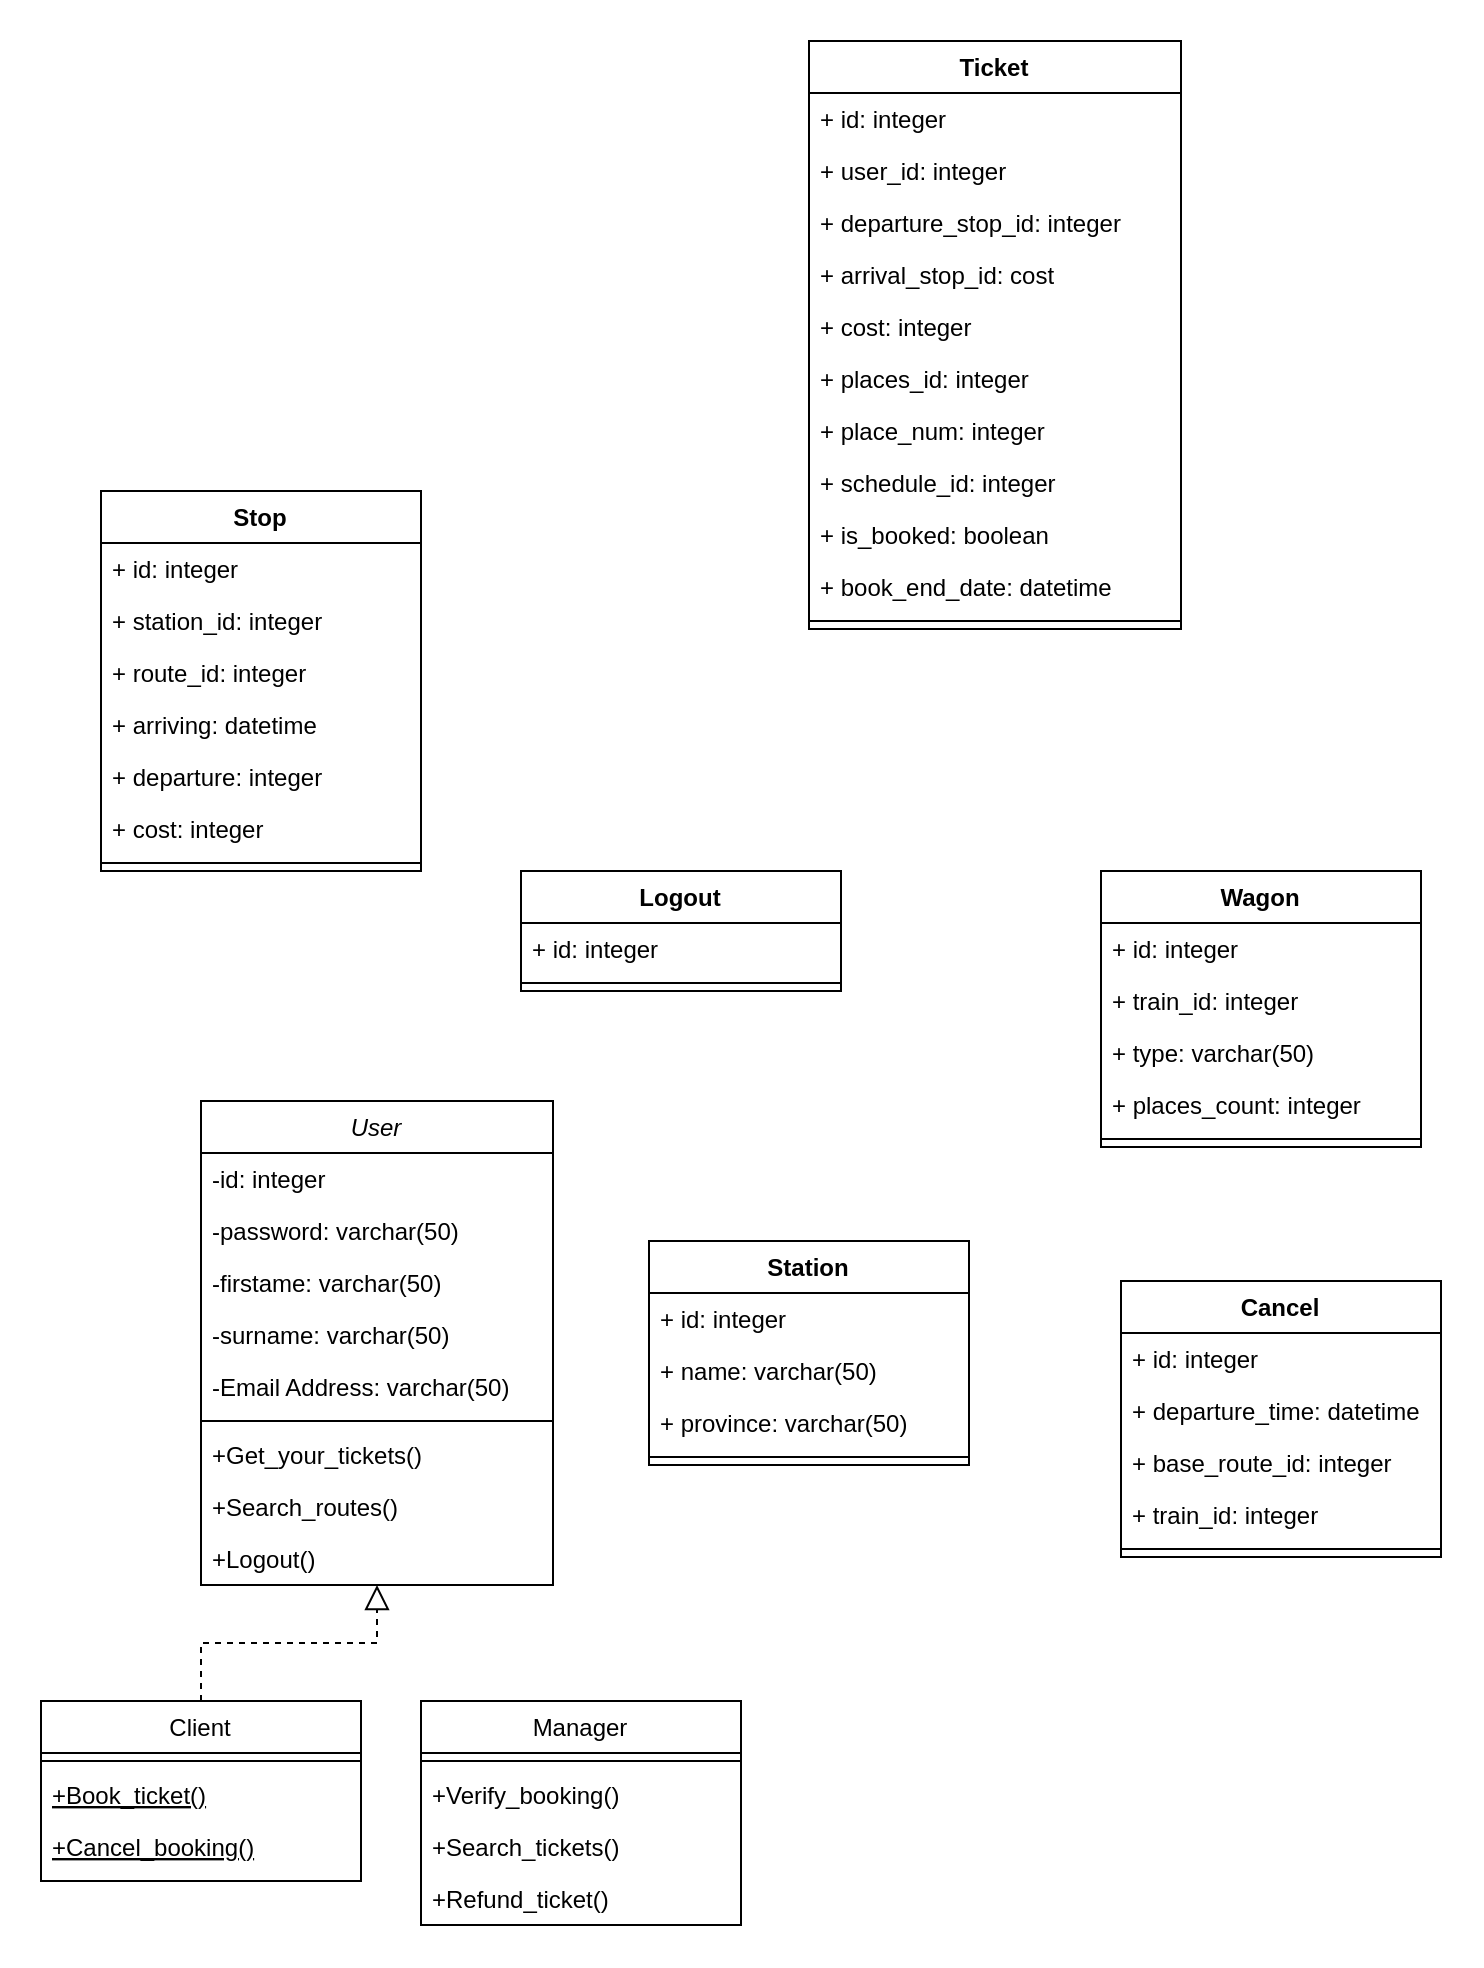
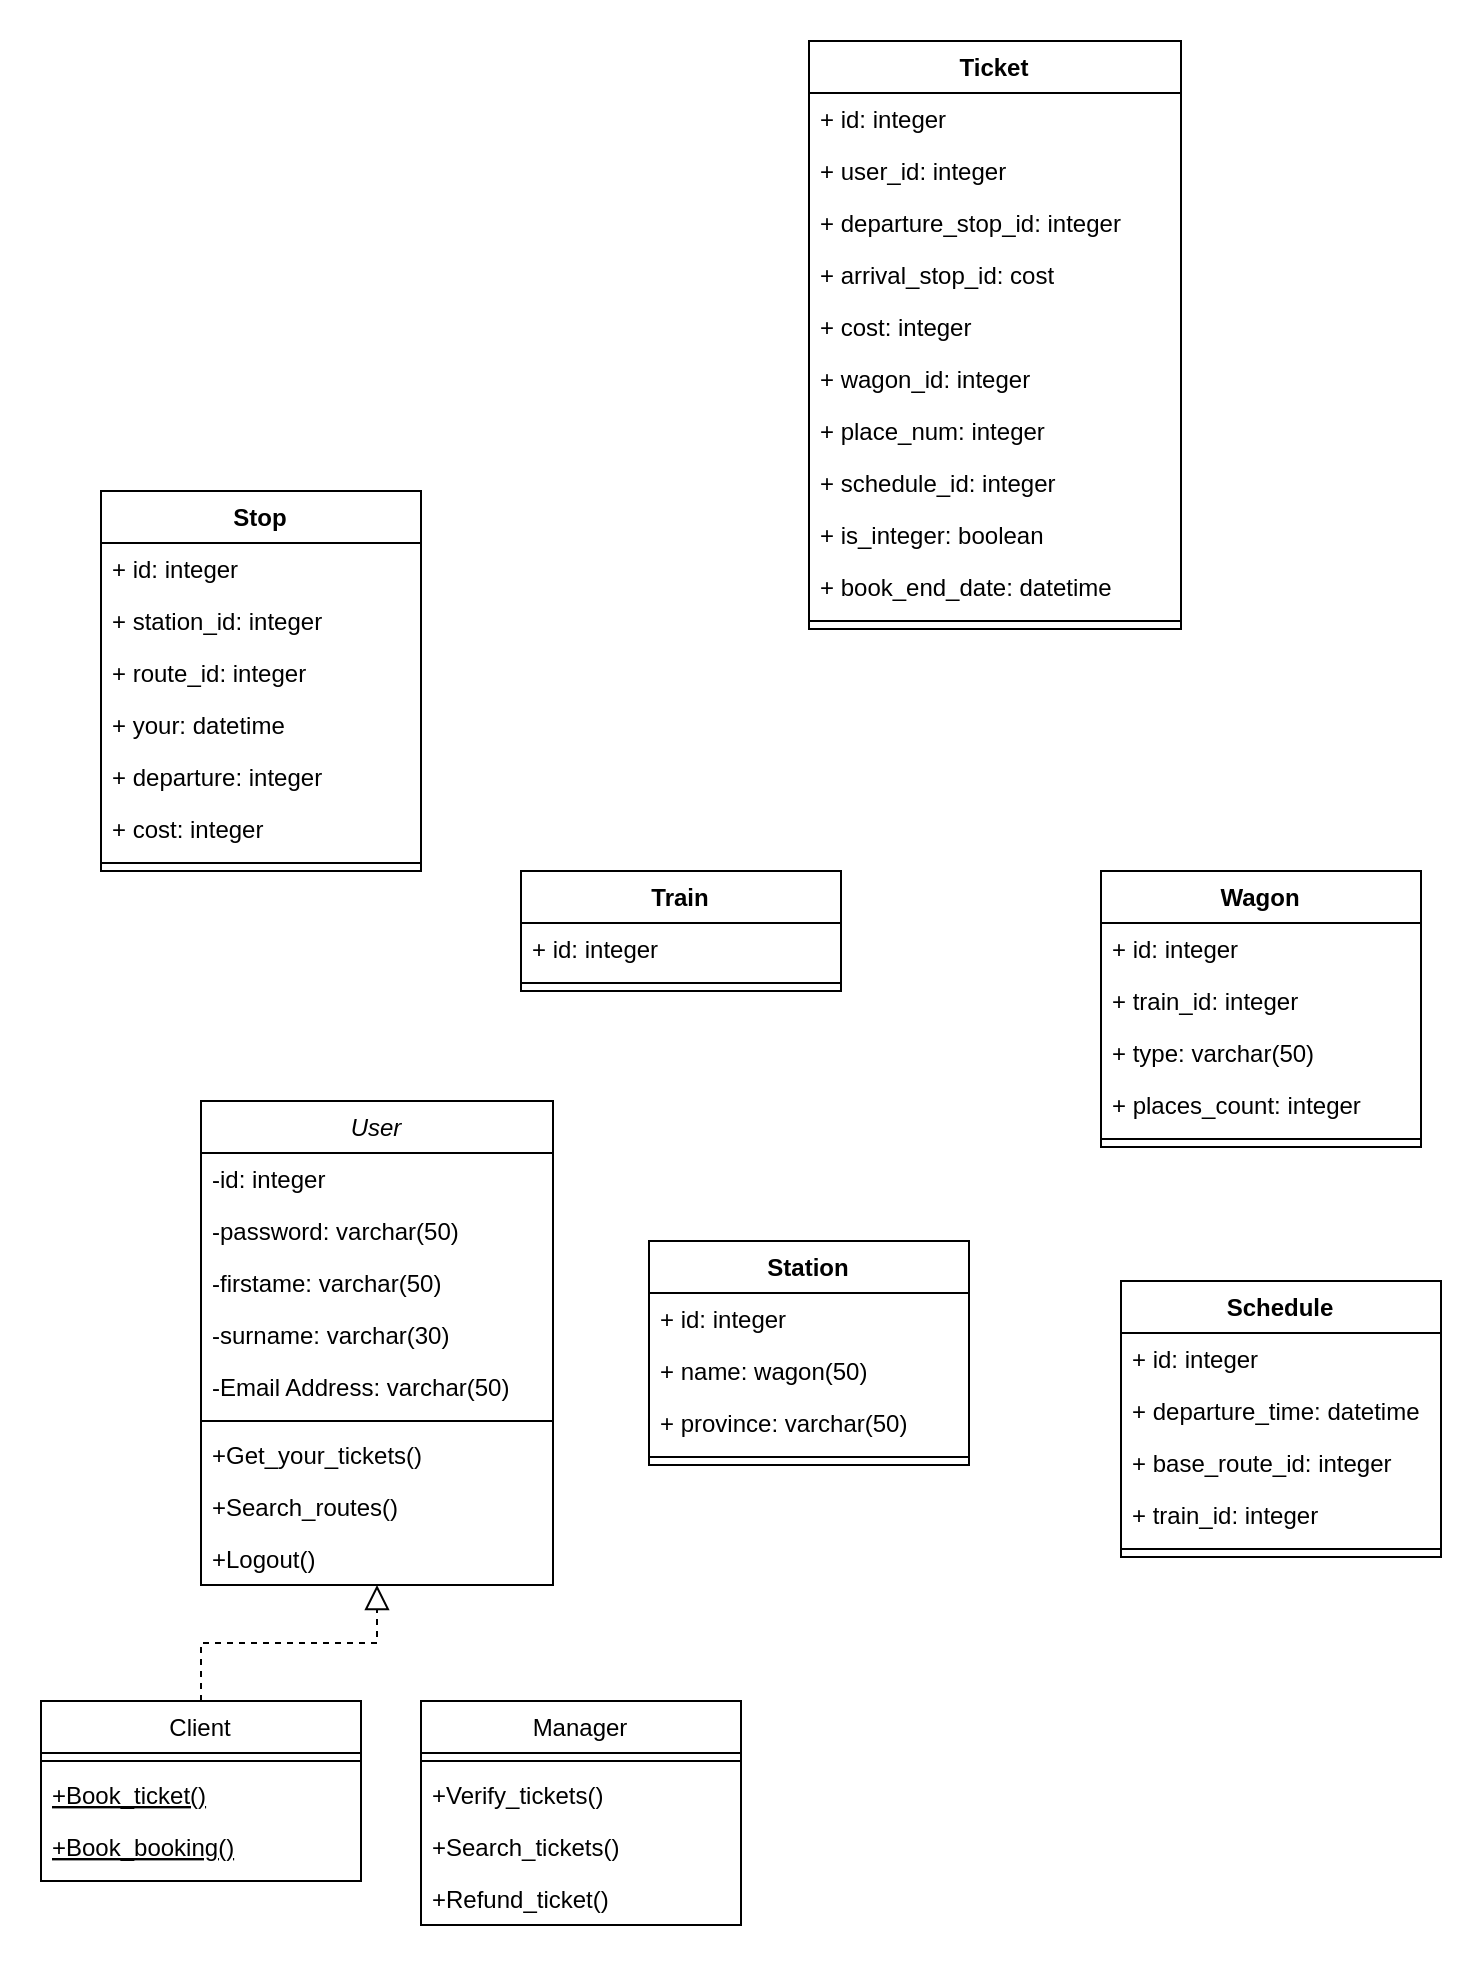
node "+ places_id: integer": label "+ places_id: integer" -> "+ wagon_id: integer"
node "+ is_booked: boolean": label "+ is_booked: boolean" -> "+ is_integer: boolean"
node "+ arriving: datetime": label "+ arriving: datetime" -> "+ your: datetime"
node "Logout": label "Logout" -> "Train"
node "Cancel": label "Cancel" -> "Schedule"
node "-surname: varchar(50)": label "-surname: varchar(50)" -> "-surname: varchar(30)"
node "+ name: varchar(50)": label "+ name: varchar(50)" -> "+ name: wagon(50)"
node "+Verify_booking()": label "+Verify_booking()" -> "+Verify_tickets()"
node "+Cancel_booking()": label "+Cancel_booking()" -> "+Book_booking()"
